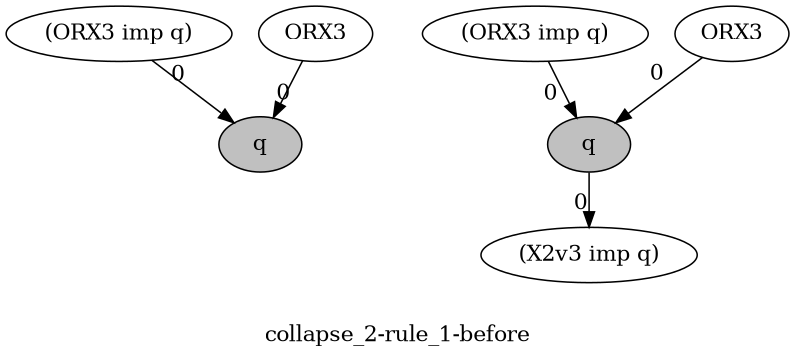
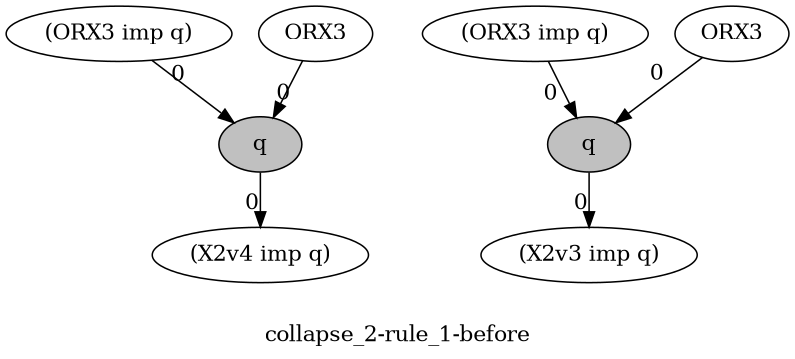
node "(X2v4 imp q)": added
